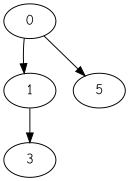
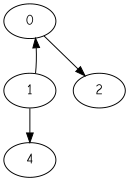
edge "0" -> "1": reversed
node "5": label "5" -> "2"
node "3": label "3" -> "4"
